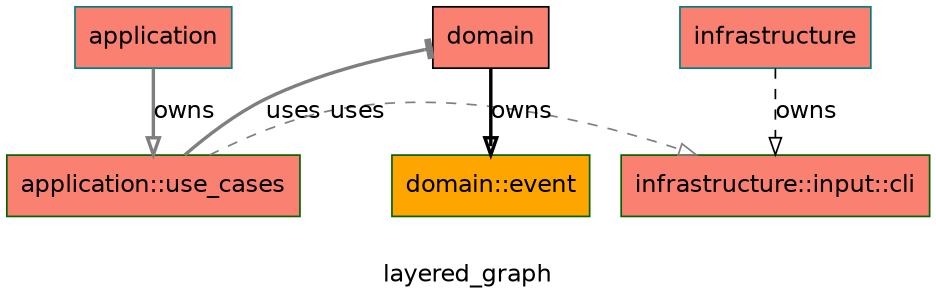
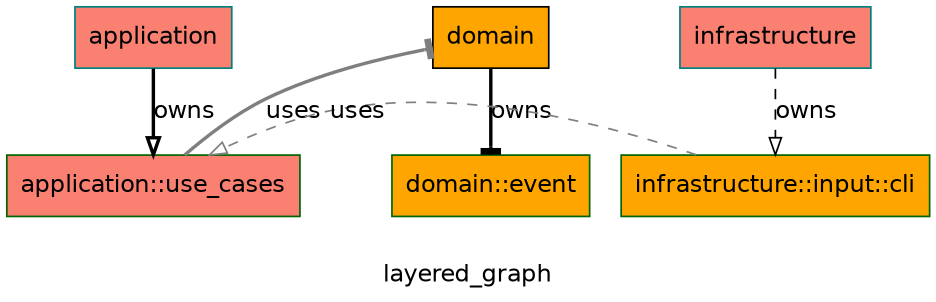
node "domain": fillcolor salmon -> orange
edge "domain" -> "domain::event": arrowhead onormal -> tee
edge "application" -> "application::use_cases": color #7f7f7f -> #000000
edge "application::use_cases" -> "infrastructure::input::cli": reversed
node "infrastructure::input::cli": fillcolor salmon -> orange
